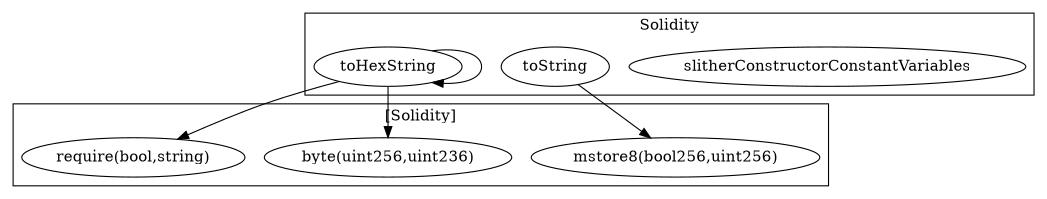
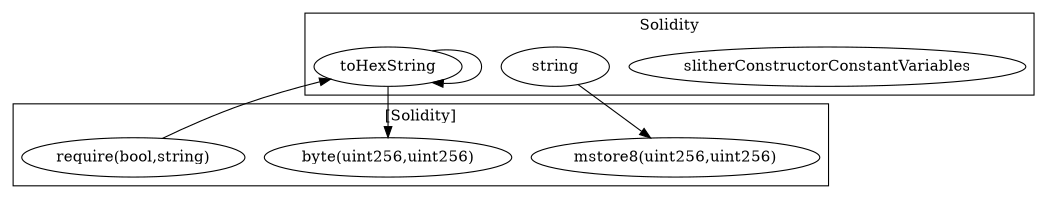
node "toString": label "toString" -> "string"
edge "toHexString" -> "require(bool,string)": reversed
node "byte(uint256,uint236)": label "byte(uint256,uint236)" -> "byte(uint256,uint256)"
node "mstore8(bool256,uint256)": label "mstore8(bool256,uint256)" -> "mstore8(uint256,uint256)"
